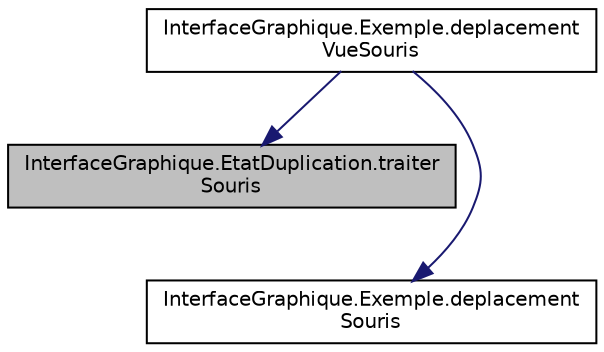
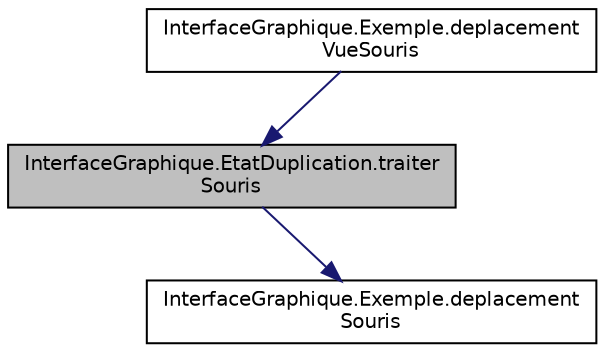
edge "InterfaceGraphique.Exemple.deplacement VueSouris" -> "InterfaceGraphique.Exemple.deplacement Souris": now "InterfaceGraphique.EtatDuplication.traiter Souris" -> "InterfaceGraphique.Exemple.deplacement Souris"
